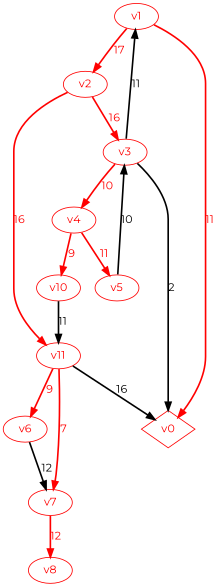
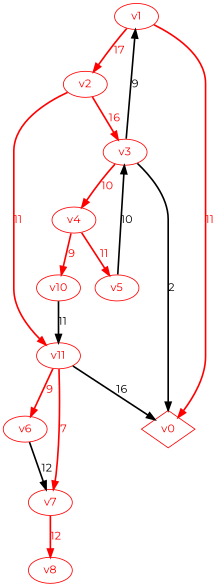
edge "v3" -> "v1": label "11" -> "9"
edge "v2" -> "v11": label "16" -> "11"
